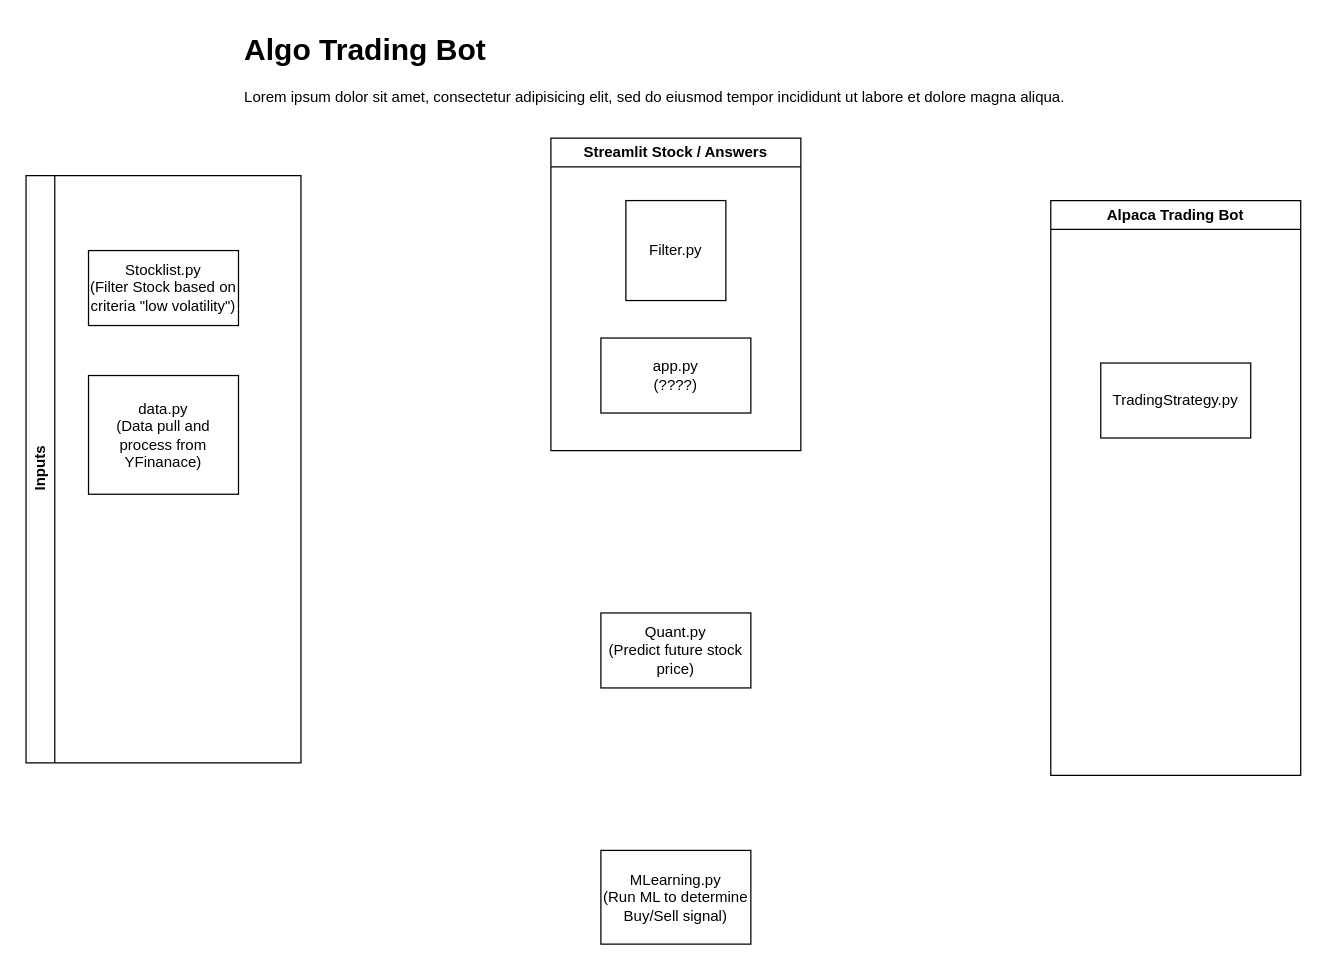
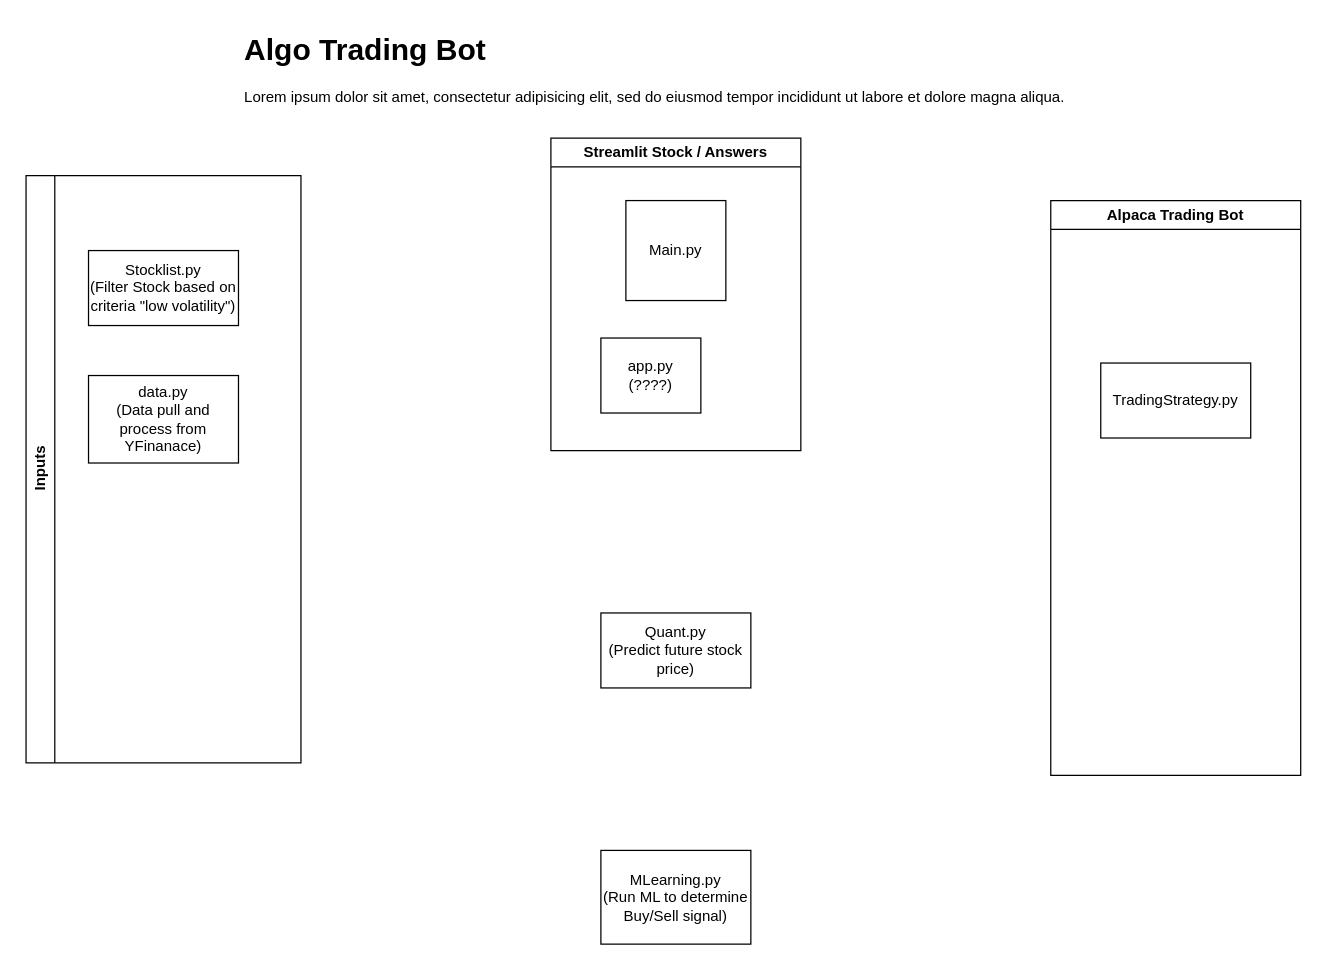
node "Filter.py": label "Filter.py" -> "Main.py"
node "app.py (????)": size 150x75 -> 100x75
node "data.py (Data pull and process from YFinanace)": size 150x119 -> 150x88
